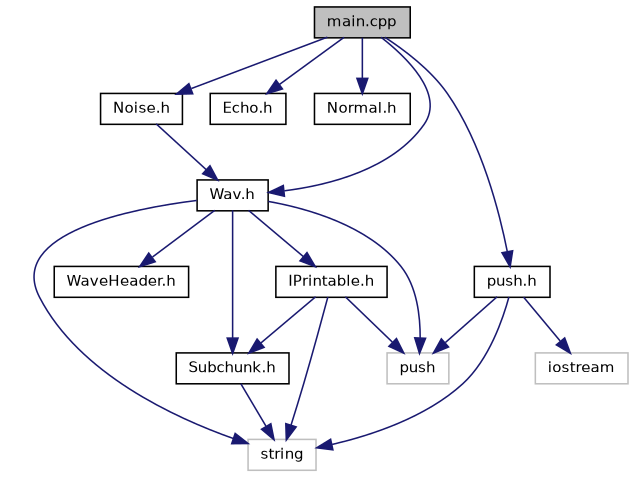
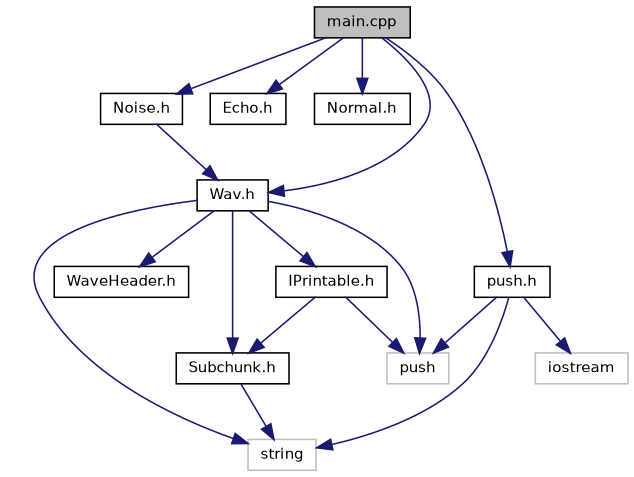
edge "IPrintable.h" -> "string": removed
